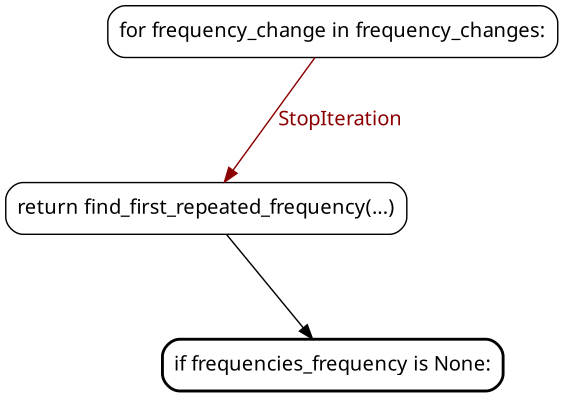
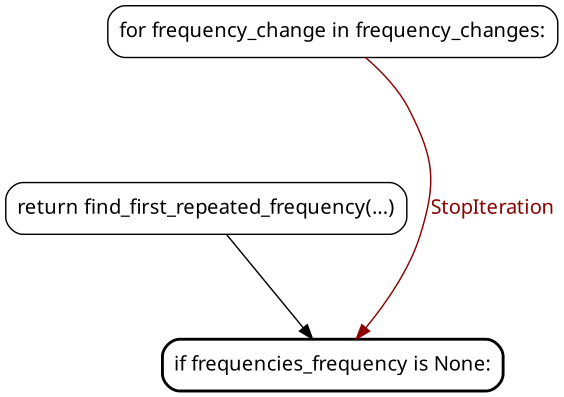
edge "for frequency_change in frequency_changes:" -> "return find_first_repeated_frequency(...)": now "for frequency_change in frequency_changes:" -> "if frequencies_frequency is None:"
